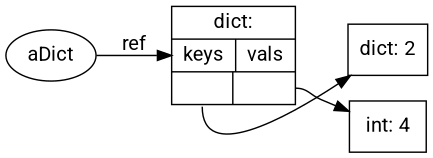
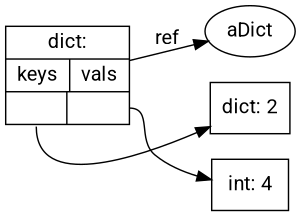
edge "aDict" -> "dict:": reversed
